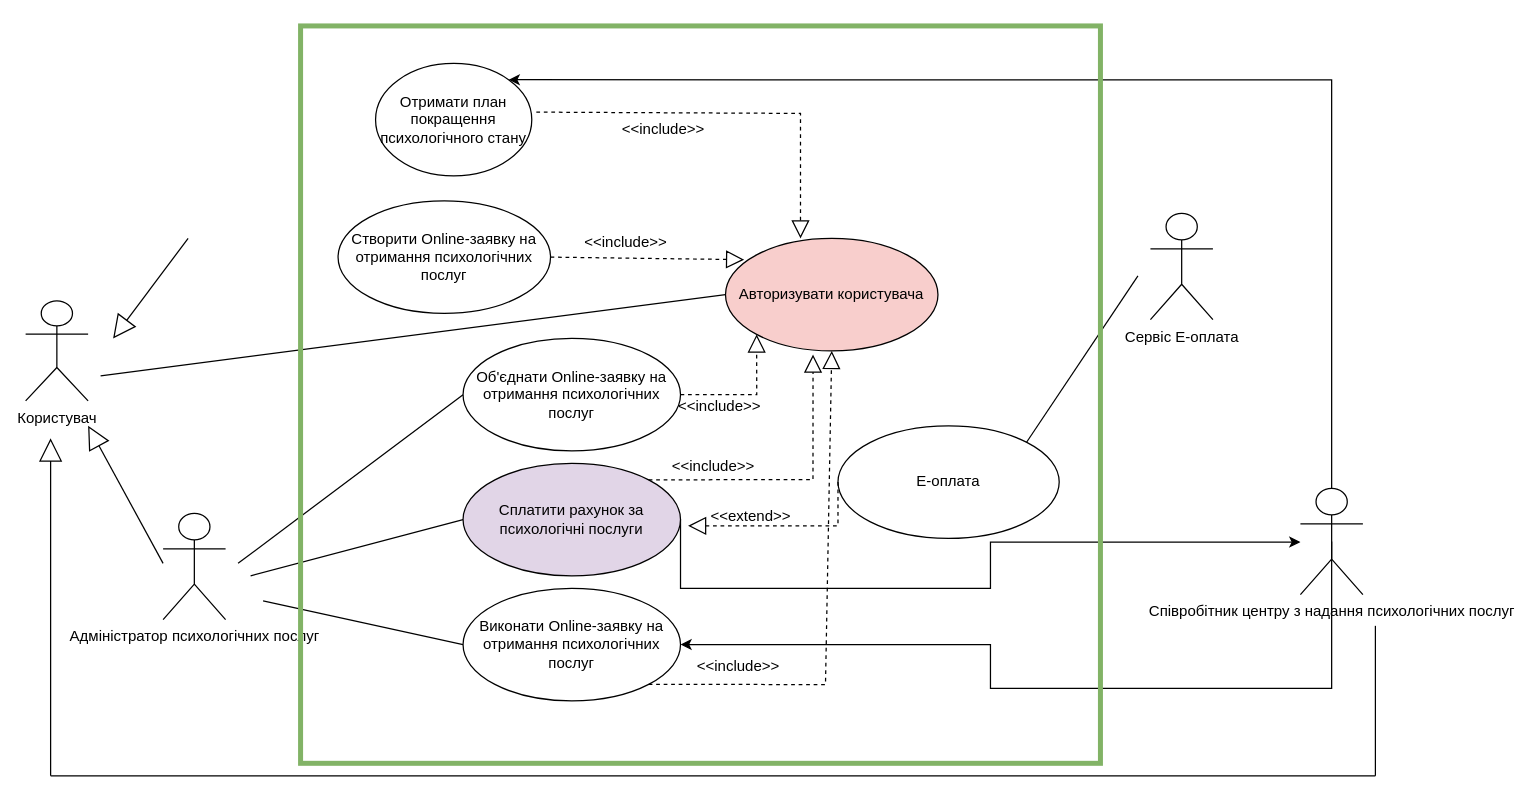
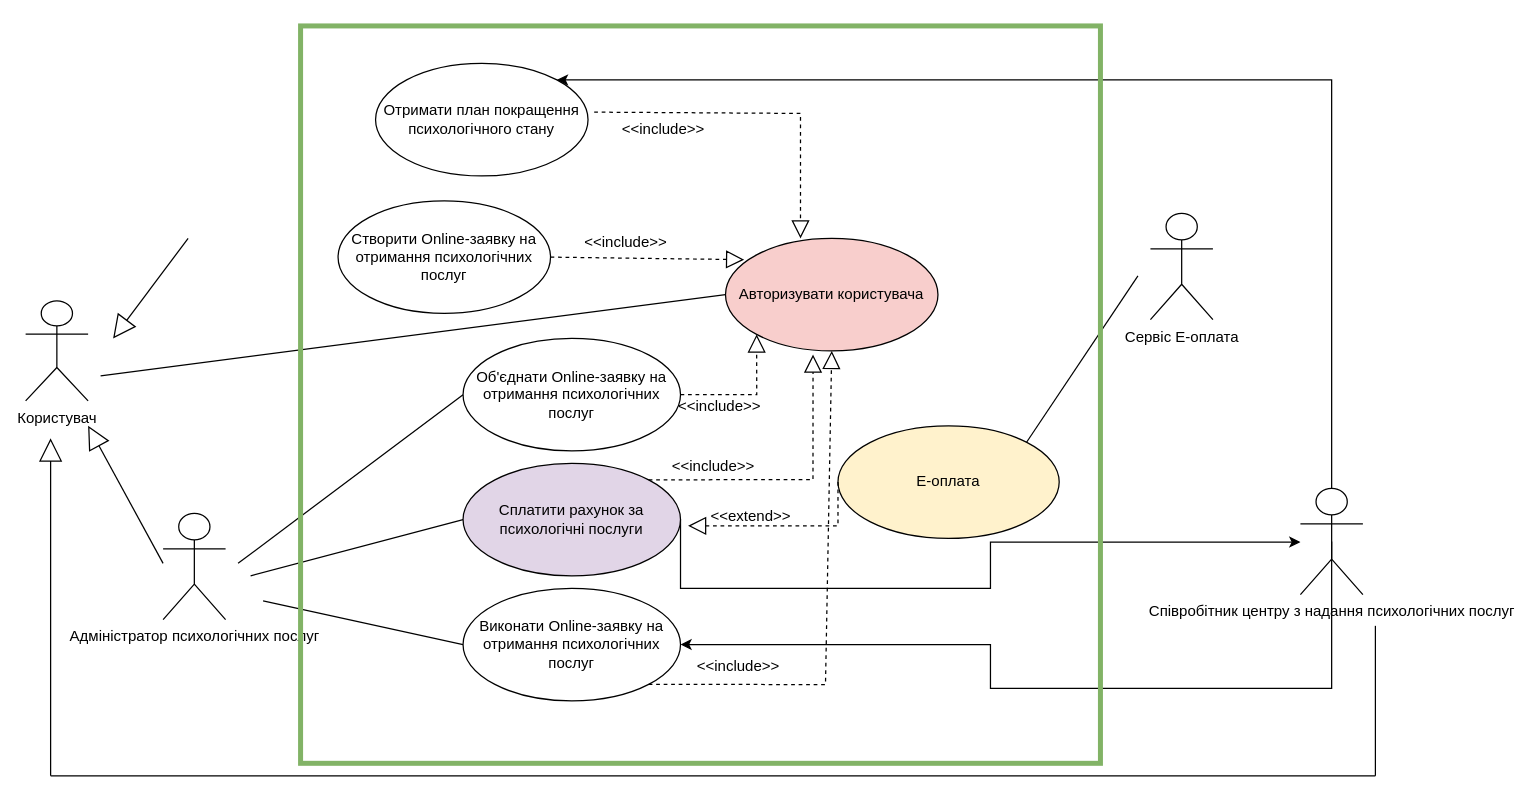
node "Отримати план покращення психологічного стану": size 156x113 -> 213x113
node "Е-оплата": fillcolor #ffffff -> #fff2cc
